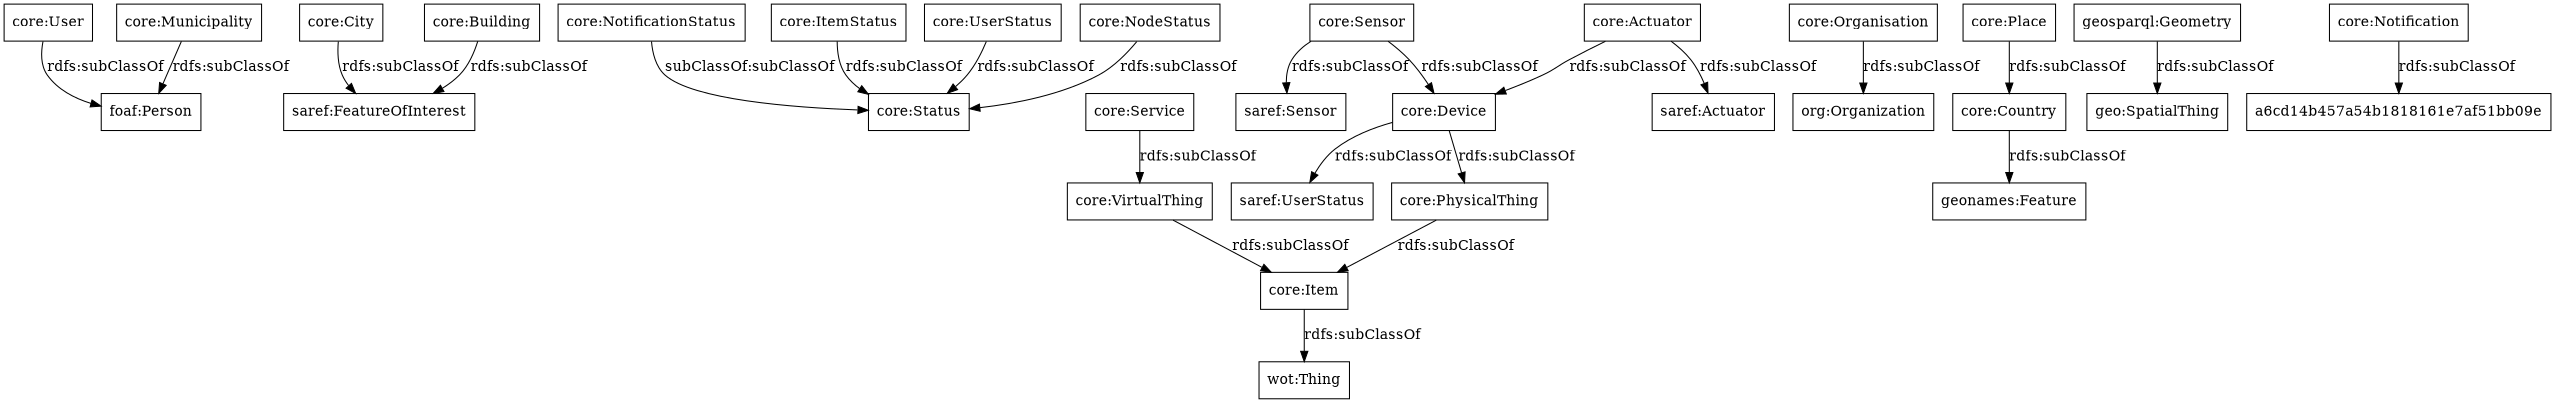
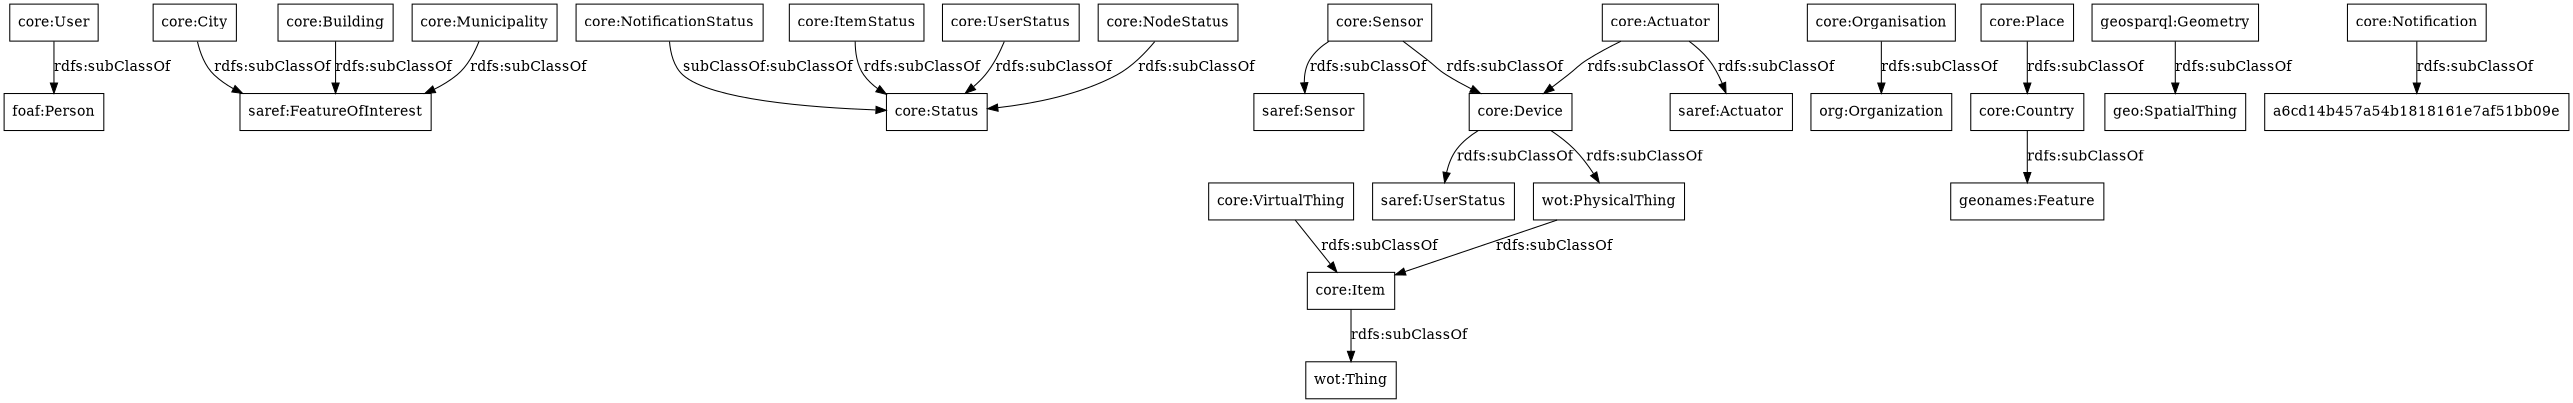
edge "core:Municipality" -> "foaf:Person": now "core:Municipality" -> "saref:FeatureOfInterest"
node "core:Service": removed
node "core:PhysicalThing": label "core:PhysicalThing" -> "wot:PhysicalThing"
